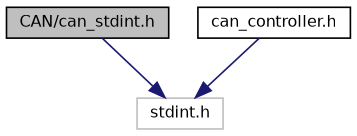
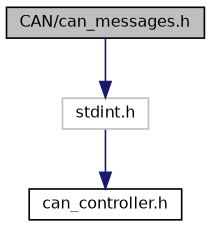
node "CAN/can_stdint.h": label "CAN/can_stdint.h" -> "CAN/can_messages.h"
edge "can_controller.h" -> "stdint.h": reversed
